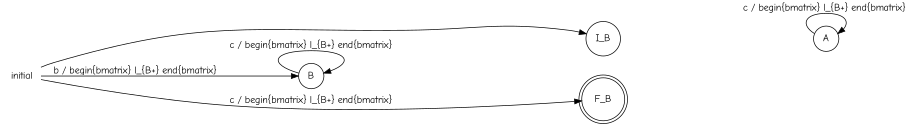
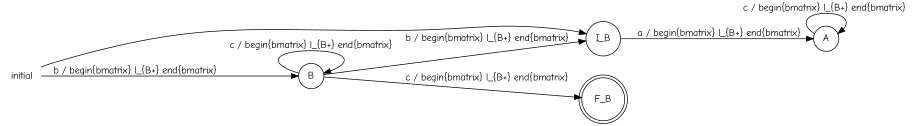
edge "I_B" -> "A": added, label "a / begin{bmatrix} l_{B+} end{bmatrix}"
edge "B" -> "I_B": added, label "b / begin{bmatrix} l_{B+} end{bmatrix}"
edge "initial" -> "F_B": now "B" -> "F_B"
